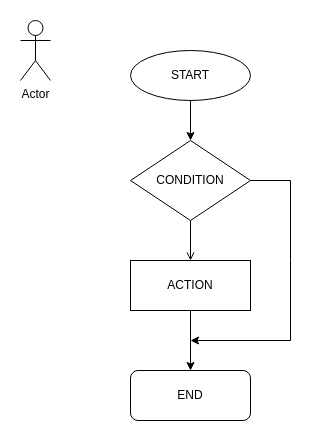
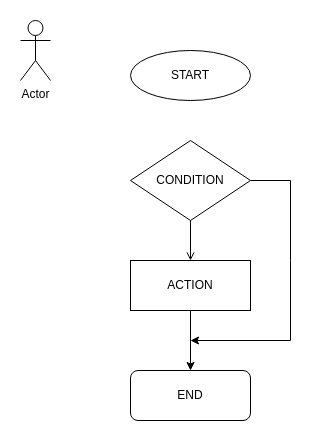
edge "START" -> "CONDITION": removed
